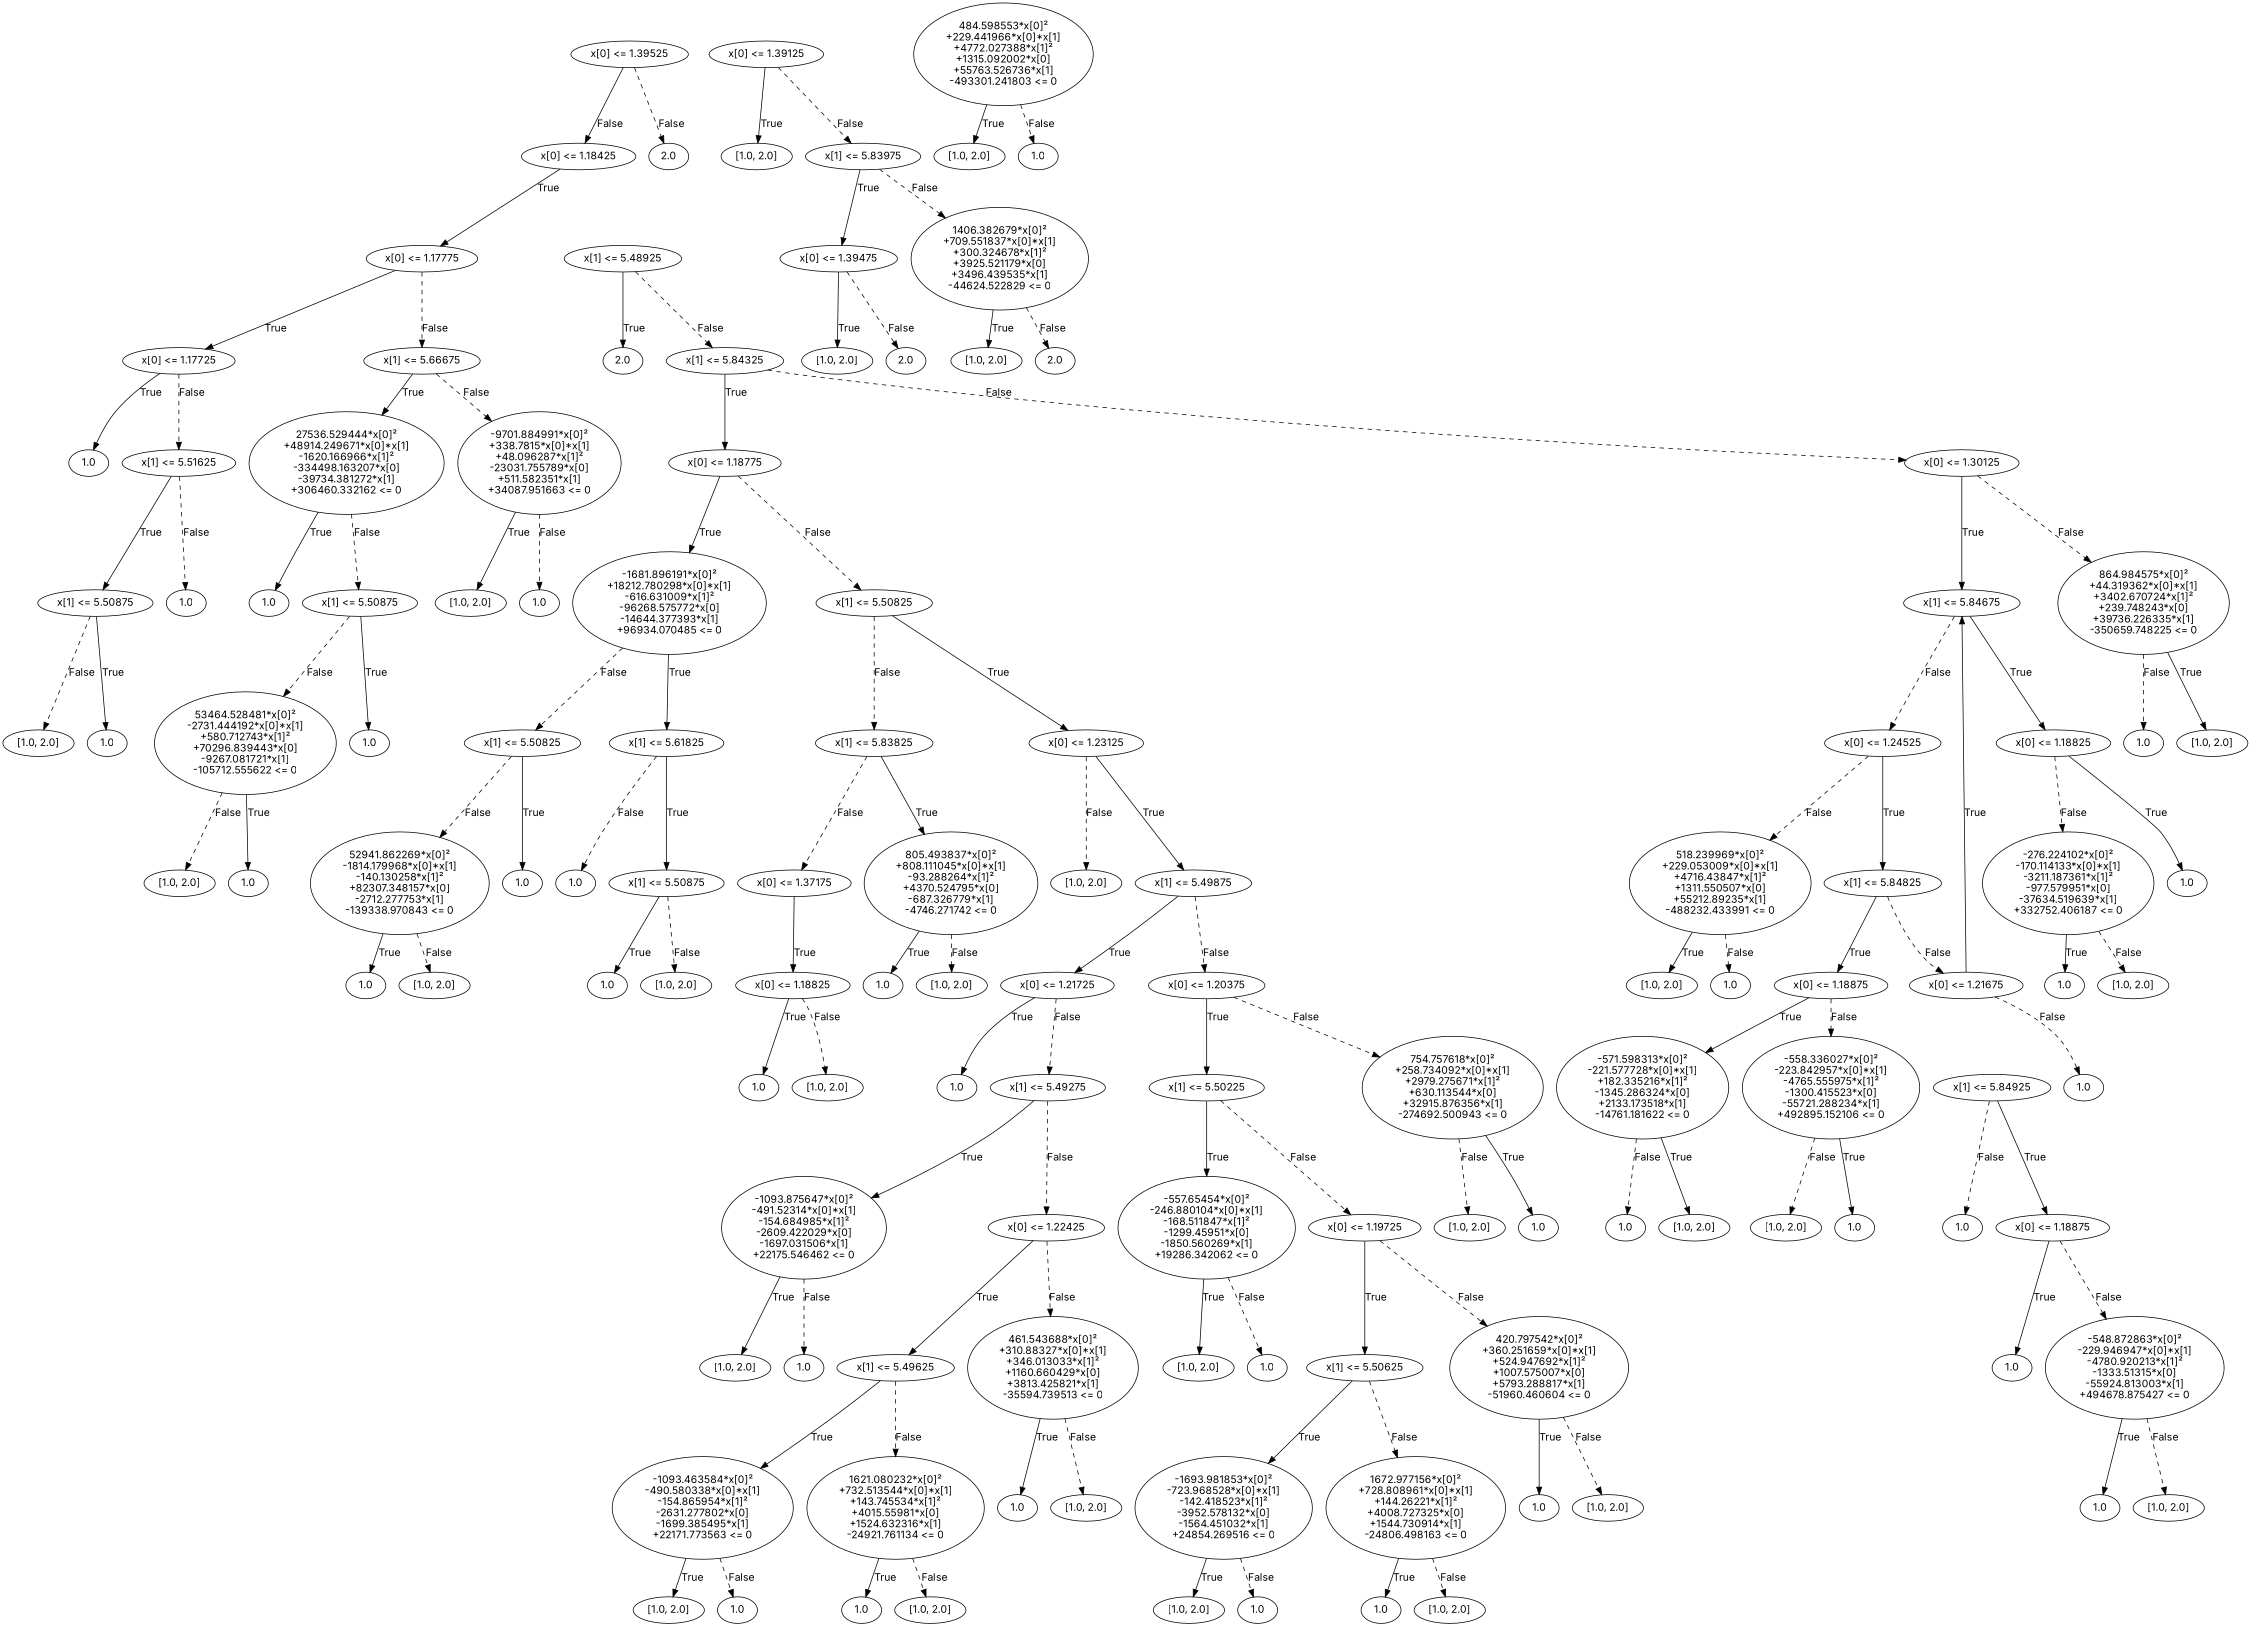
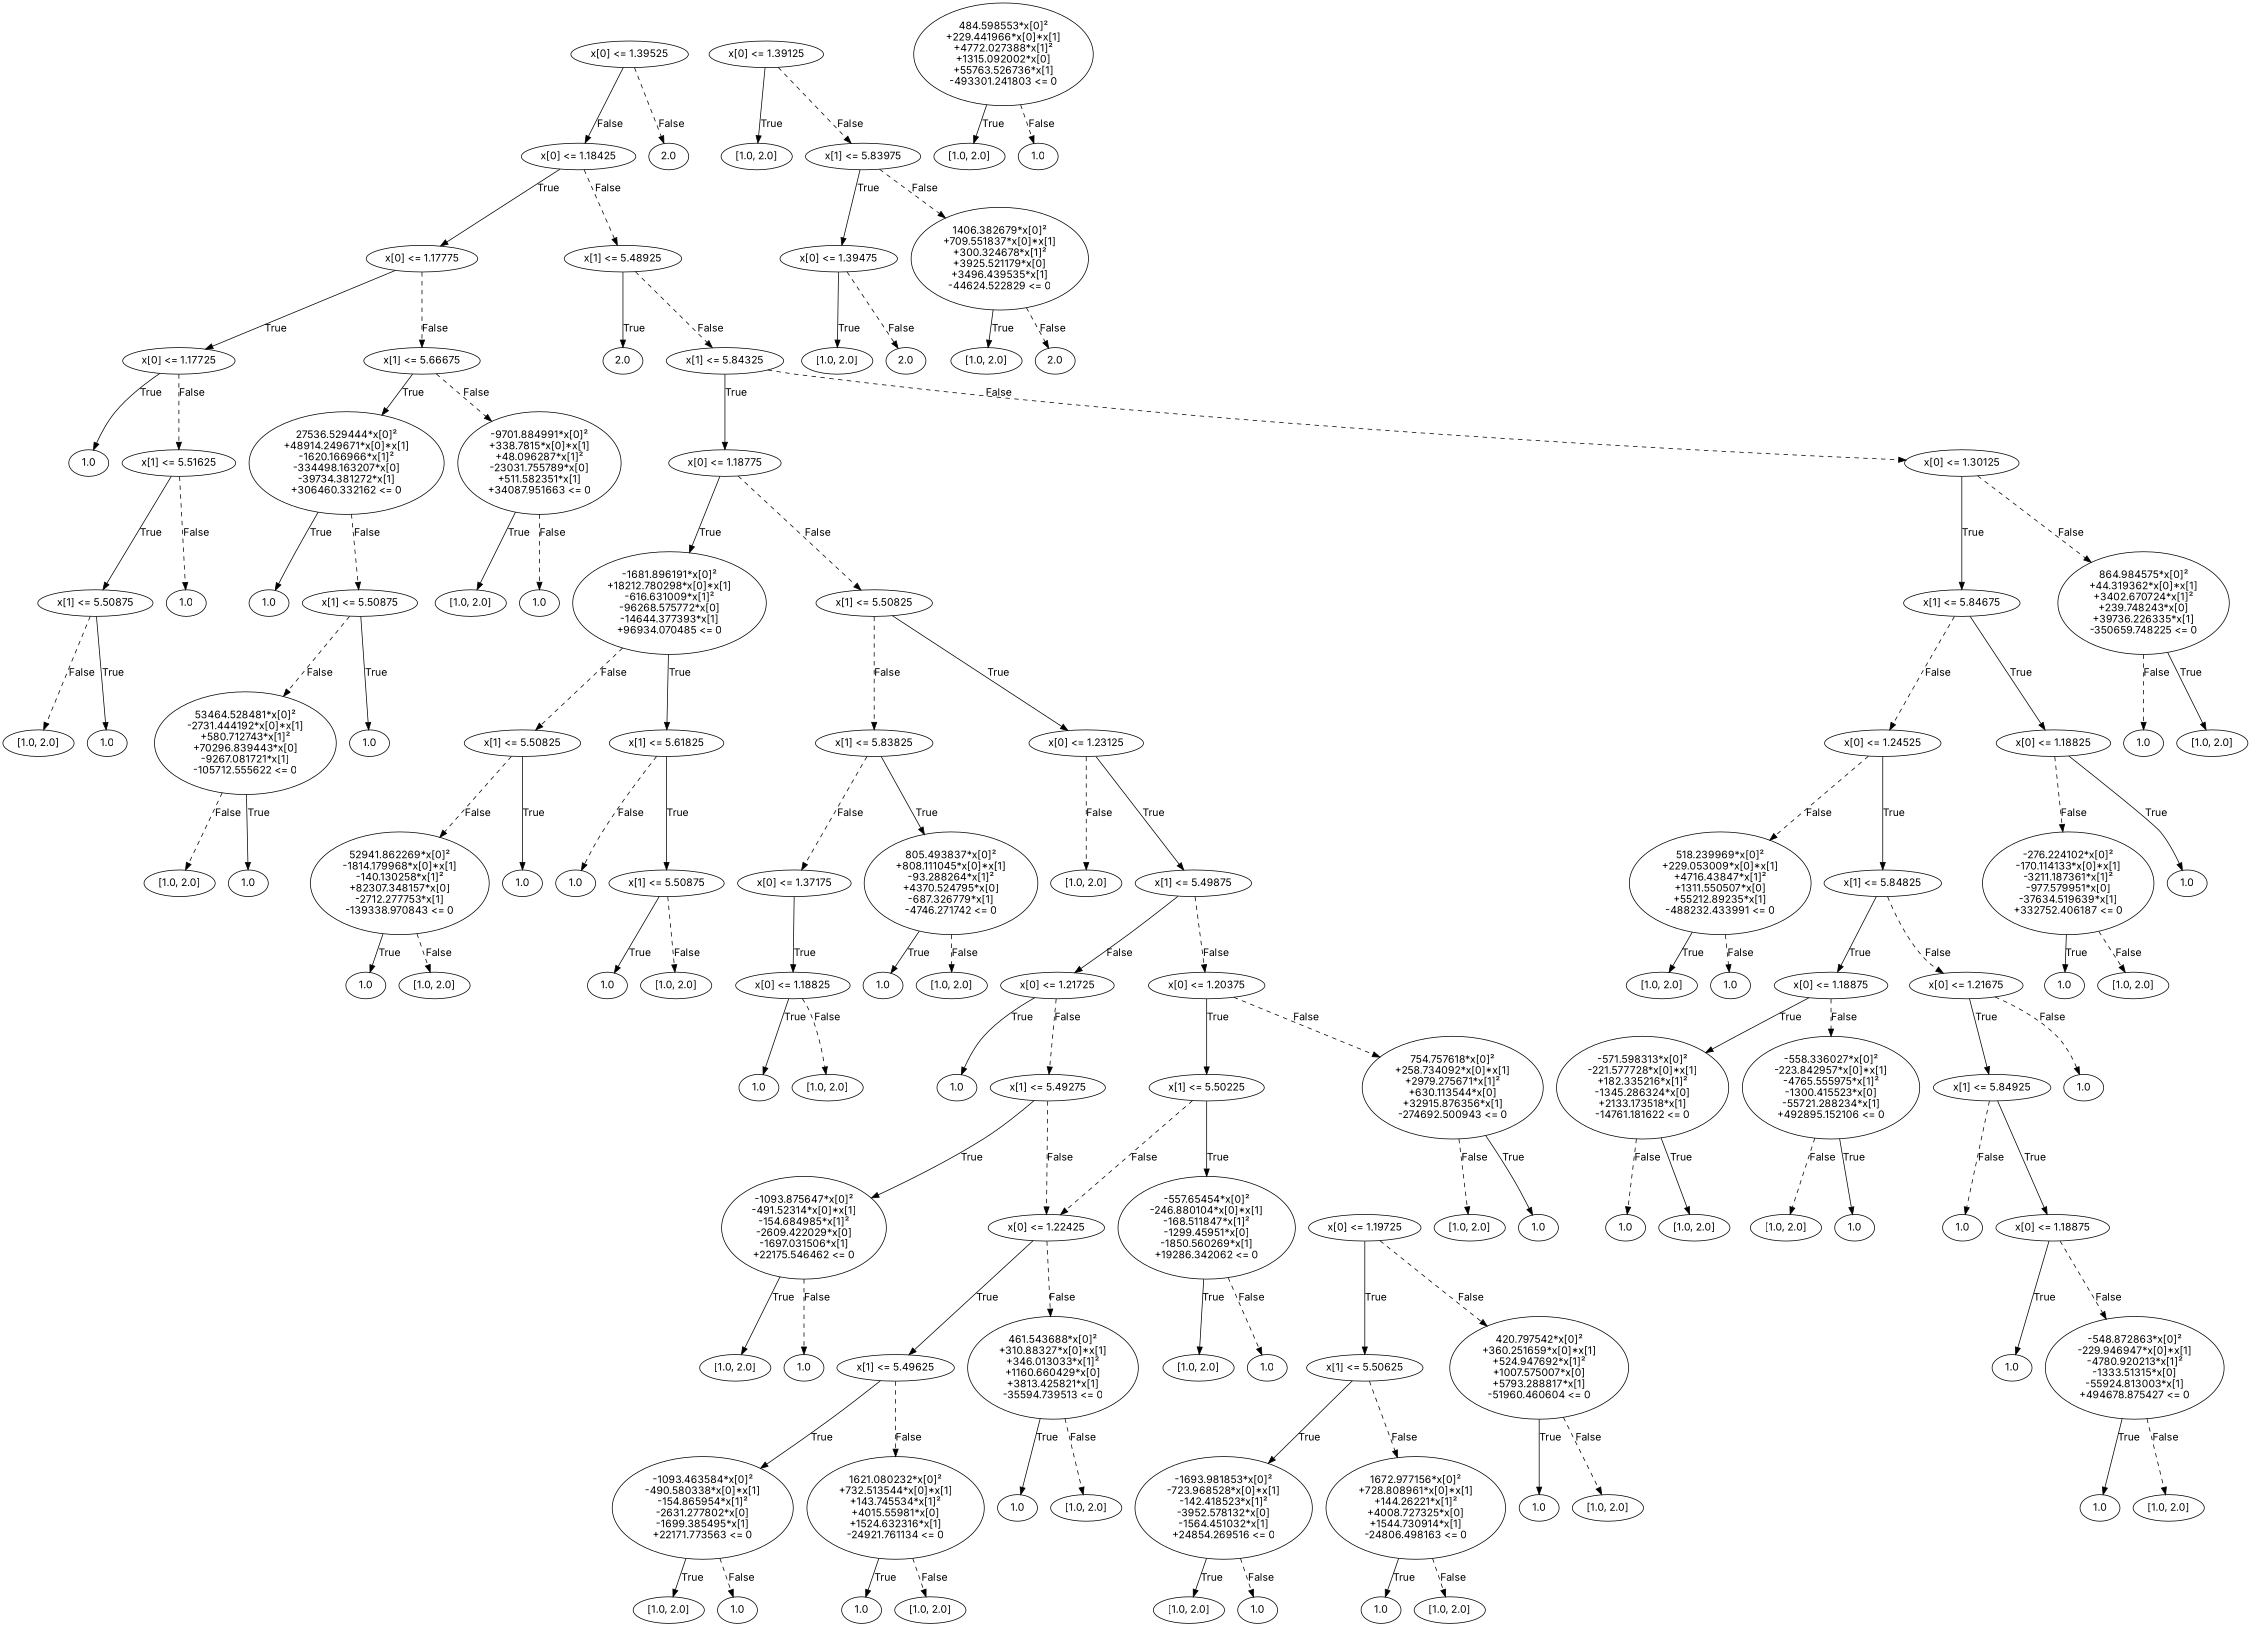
edge "x[0] <= 1.18425" -> "x[1] <= 5.48925": added, label "False"
edge "x[0] <= 1.21675" -> "x[1] <= 5.84675": now "x[0] <= 1.21675" -> "x[1] <= 5.84925"
edge "x[1] <= 5.49875" -> "x[0] <= 1.21725": label "True" -> "False"
edge "x[1] <= 5.50225" -> "x[0] <= 1.19725": now "x[1] <= 5.50225" -> "x[0] <= 1.22425"
